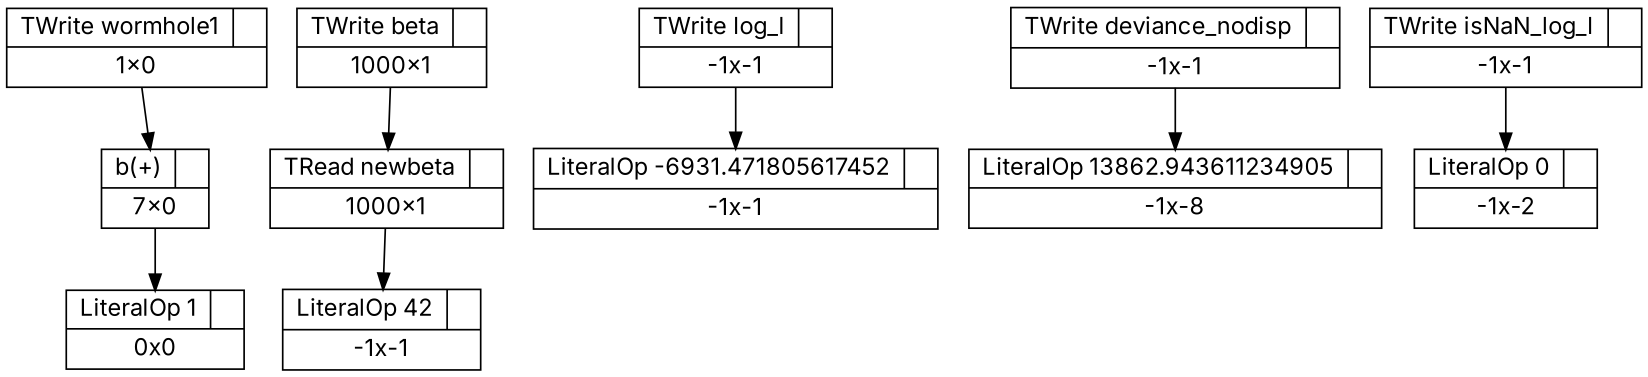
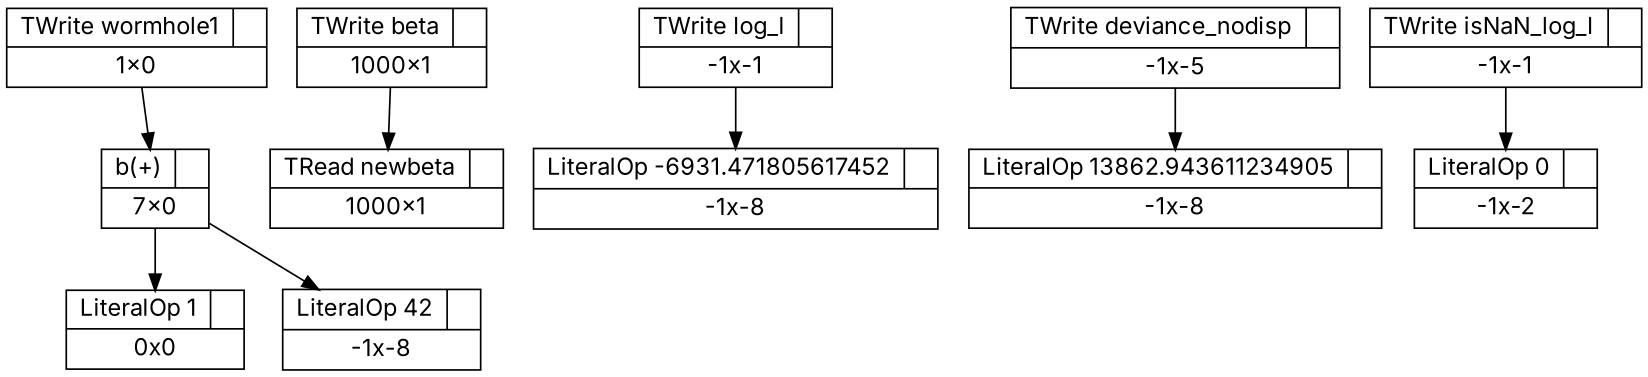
node "TWrite deviance_nodisp": text "-1x-1" -> "-1x-5"
node "LiteralOp -6931.471805617452": text "-1x-1" -> "-1x-8"
edge "TRead newbeta" -> "LiteralOp 42": now "b(+)" -> "LiteralOp 42"
node "LiteralOp 42": text "-1x-1" -> "-1x-8"
